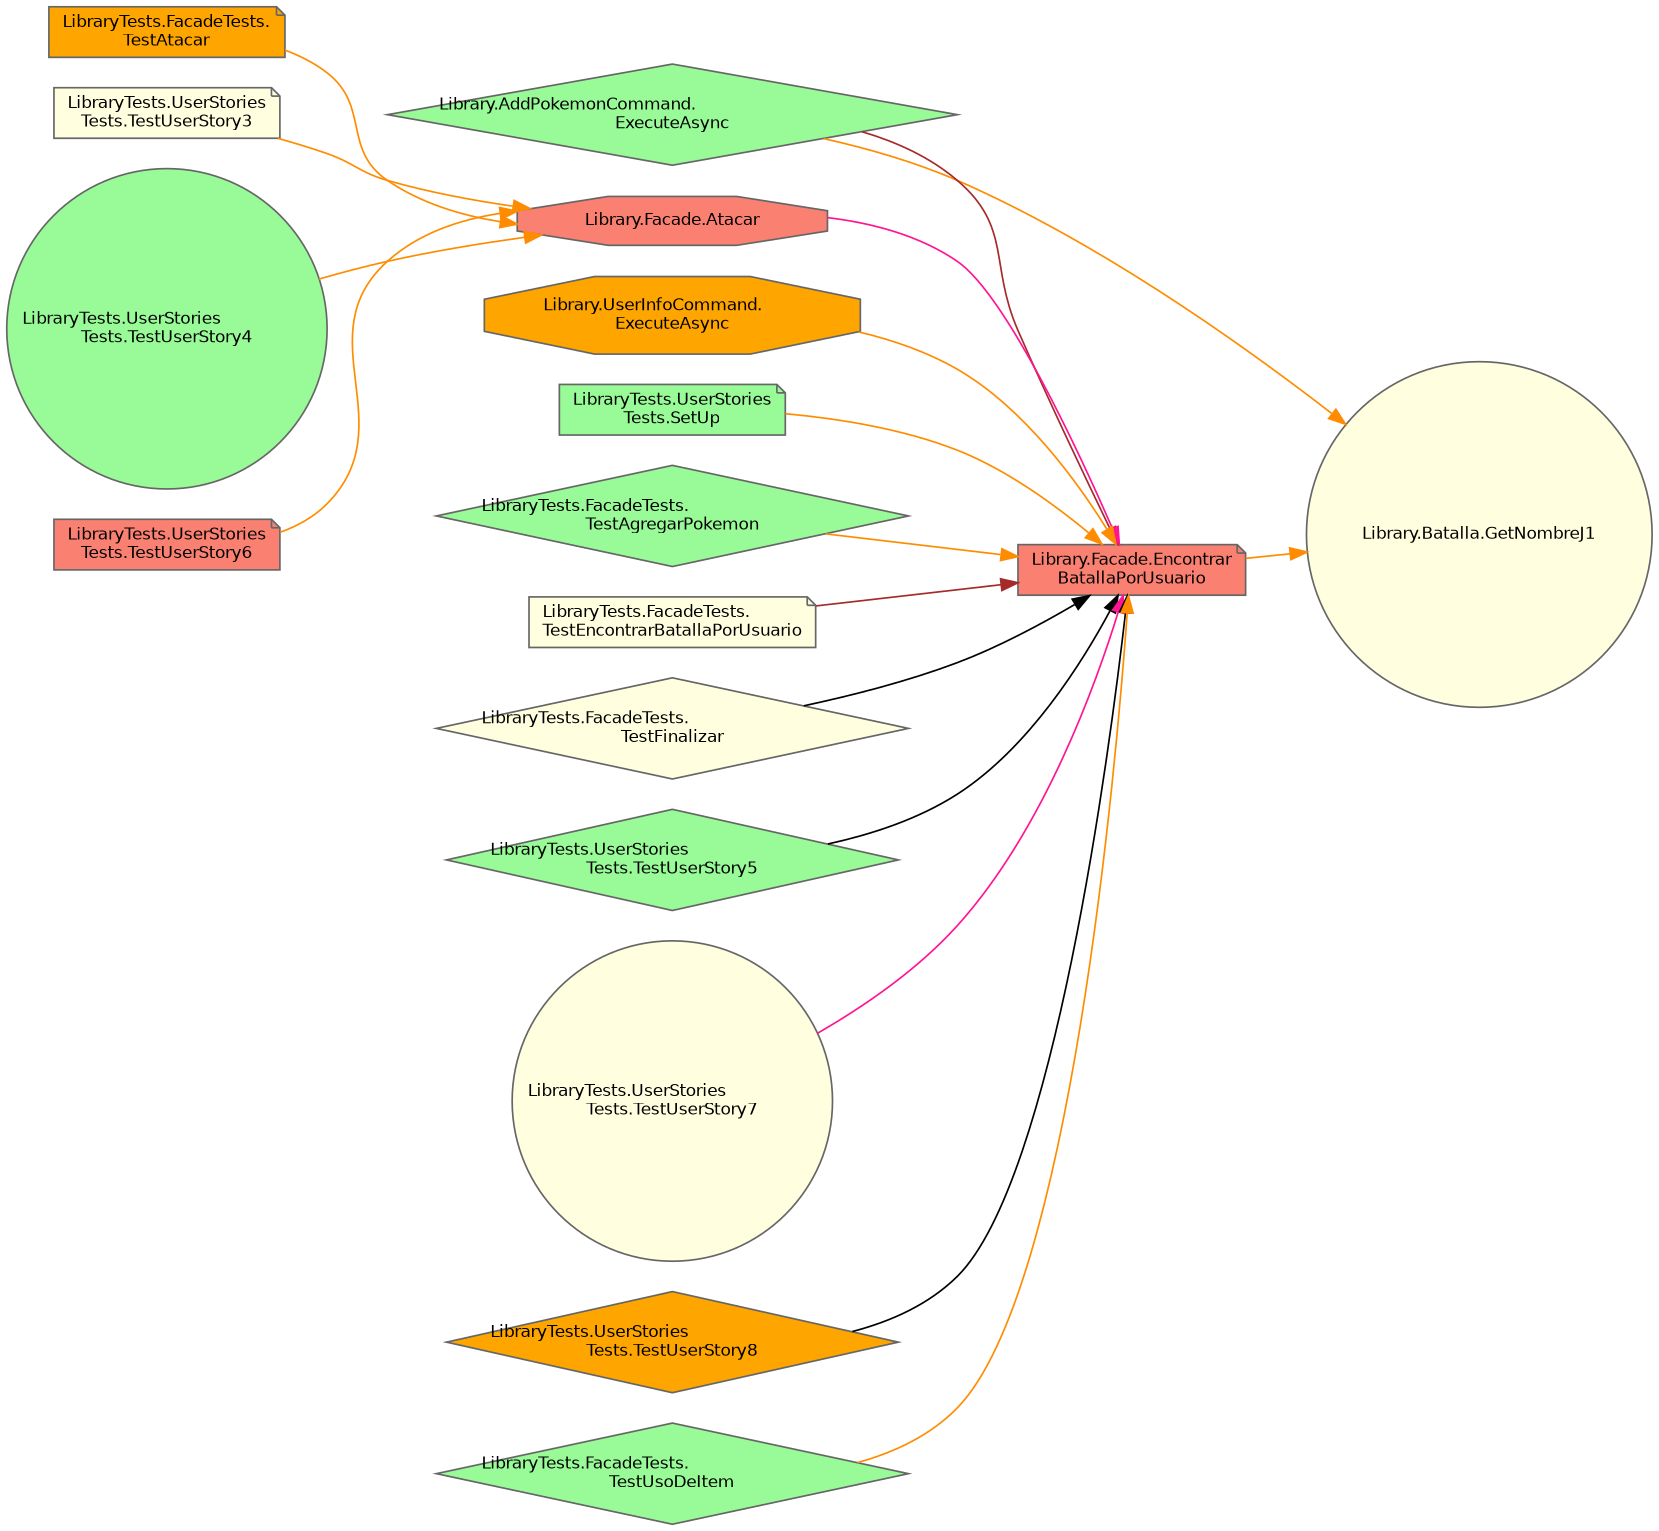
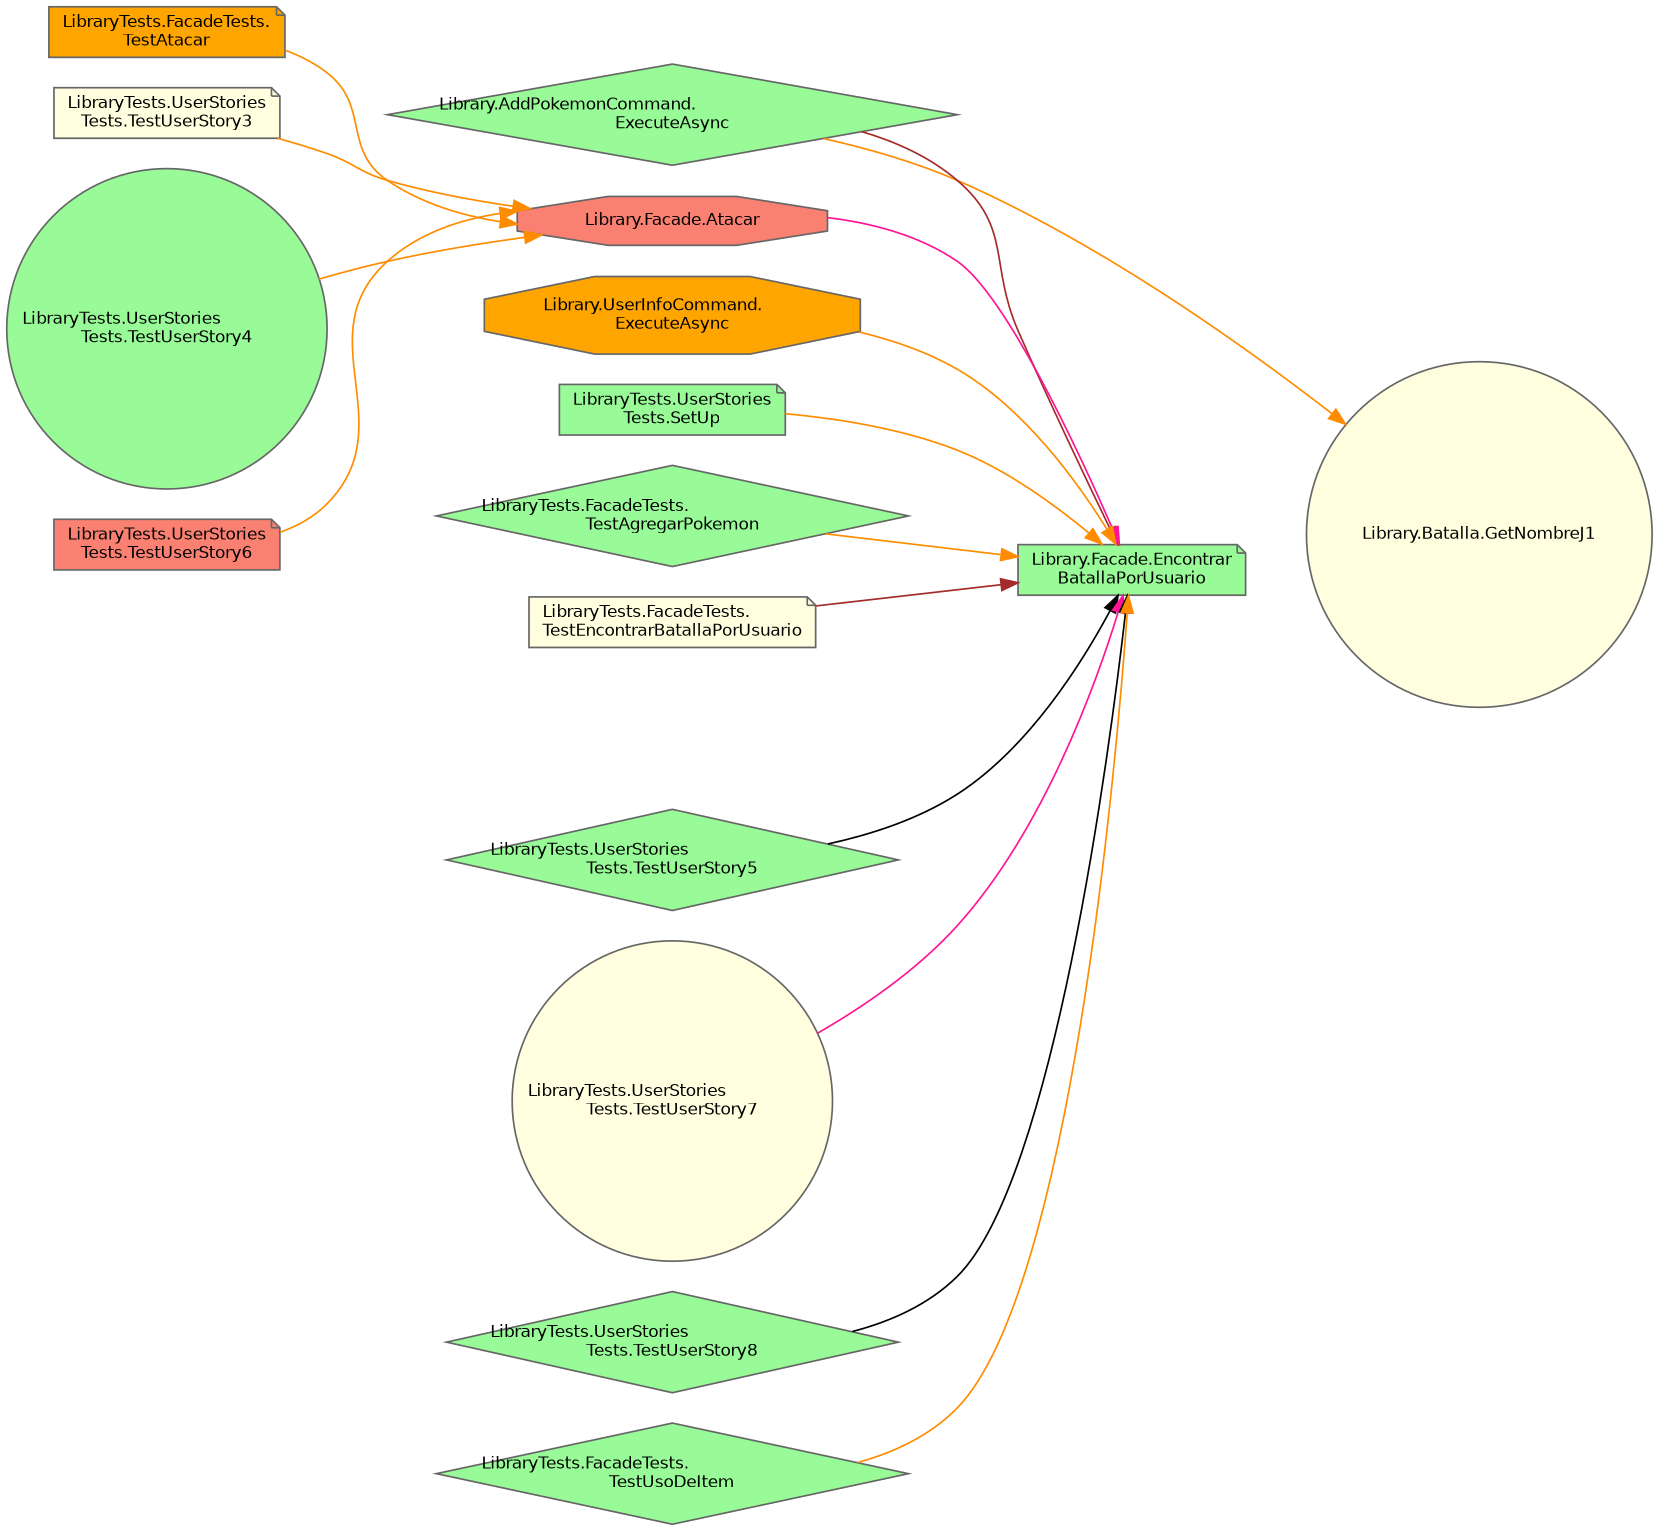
edge "Library.Facade.Encontrar BatallaPorUsuario" -> "Library.Batalla.GetNombreJ1": removed
node "Library.Facade.Encontrar BatallaPorUsuario": fillcolor salmon -> palegreen
node "LibraryTests.FacadeTests. TestFinalizar": removed
node "LibraryTests.UserStories Tests.TestUserStory8": fillcolor orange -> palegreen
